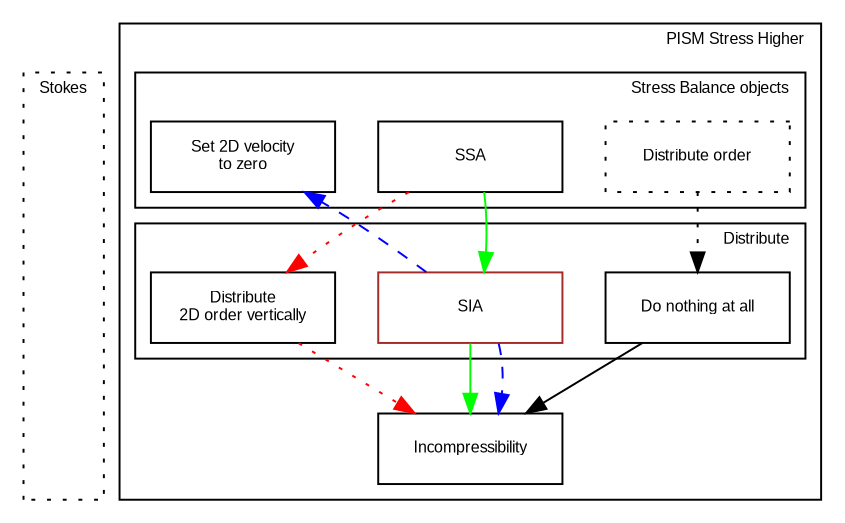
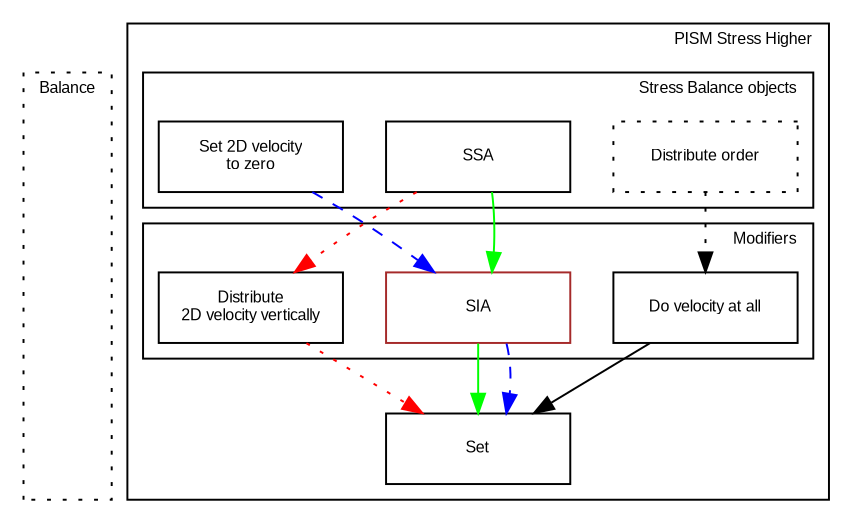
cluster "Stokes": label "Stokes" -> "Balance"
edge "SIA" -> "Set 2D velocity to zero": reversed
cluster "Distribute": label "Distribute" -> "Modifiers"
node "Distribute 2D order vertically": label "Distribute 2D order vertically" -> "Distribute 2D velocity vertically"
node "Do nothing at all": label "Do nothing at all" -> "Do velocity at all"
node "Incompressibility": label "Incompressibility" -> "Set"
